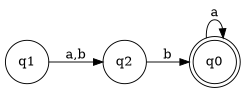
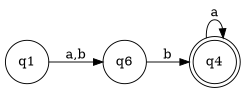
node "q2": label "q2" -> "q6"
node "q0": label "q0" -> "q4"
